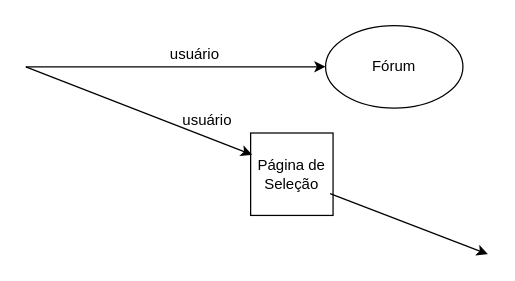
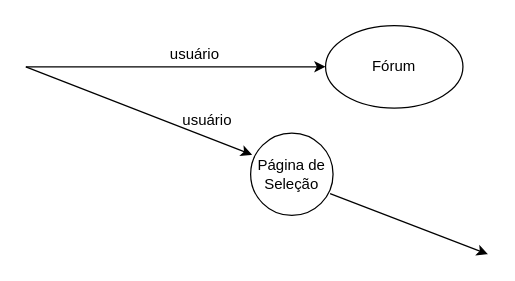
node "Página de Seleção": shape rectangle -> ellipse
